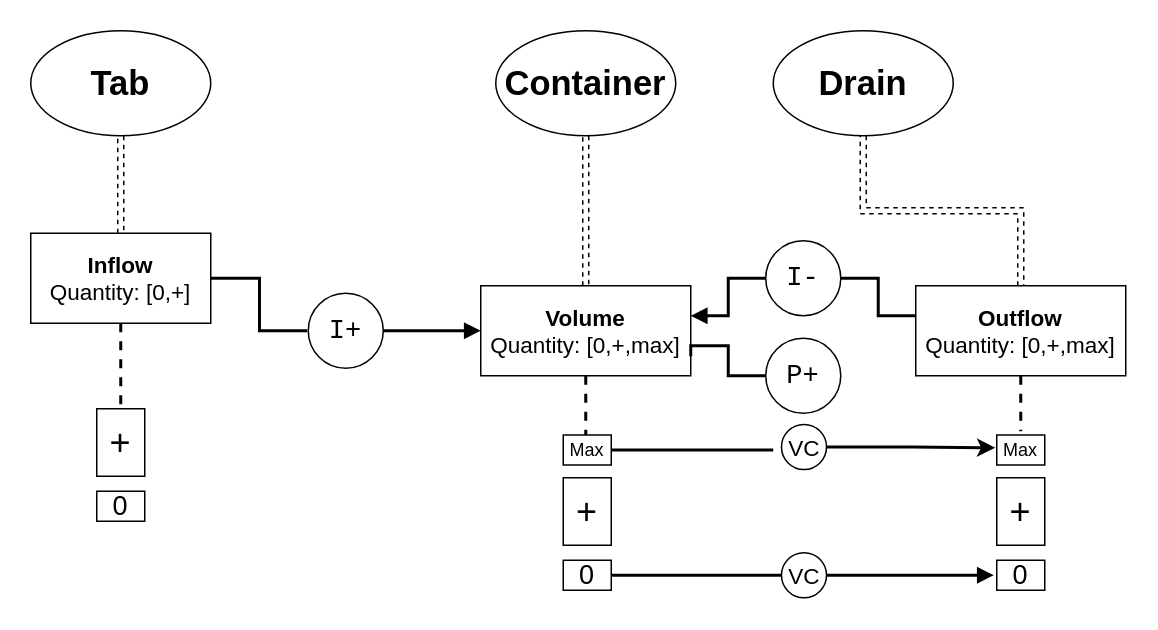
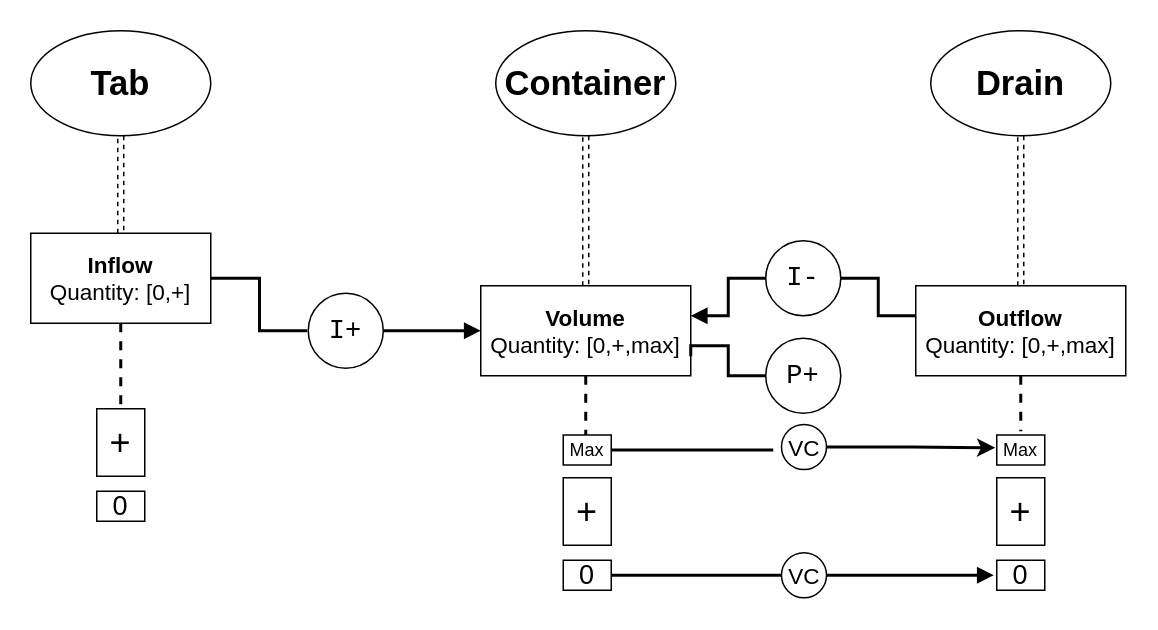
node "Drain": moved (863, 83) -> (1021, 83)
